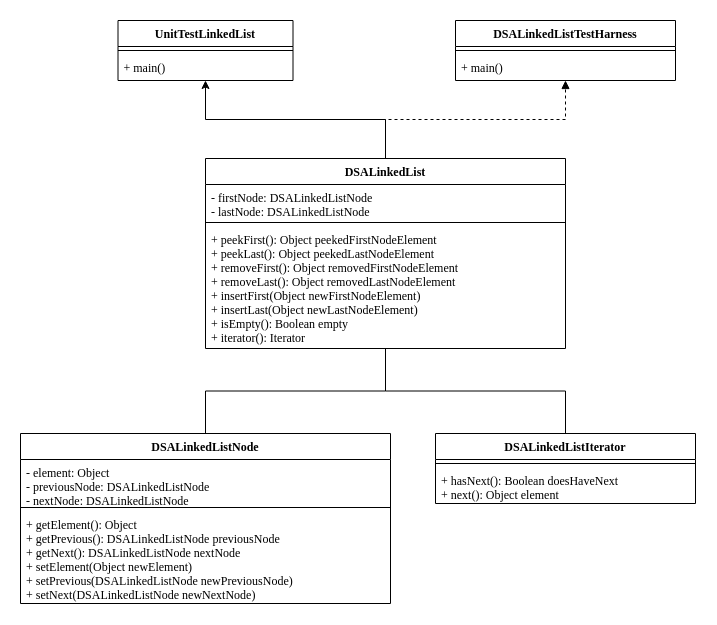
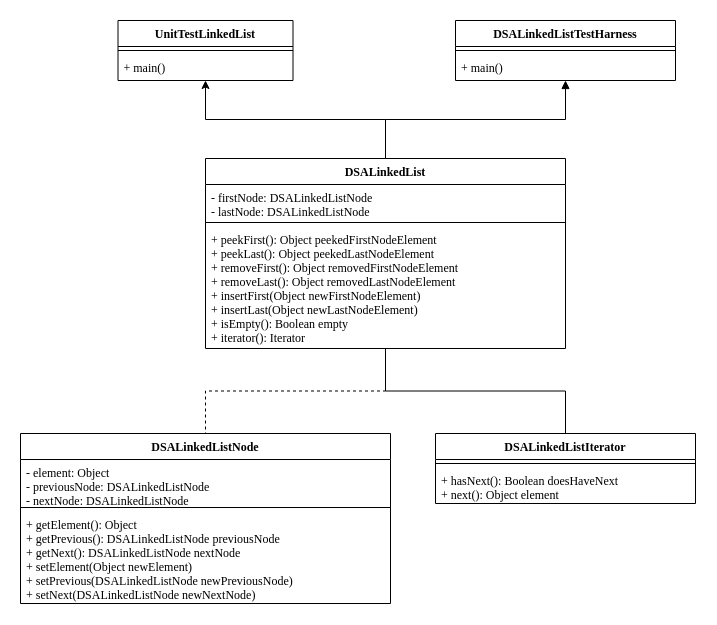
edge "DSALinkedList" -> "DSALinkedListTestHarness": style dashed -> solid
edge "DSALinkedList" -- "DSALinkedListNode": style solid -> dashed
